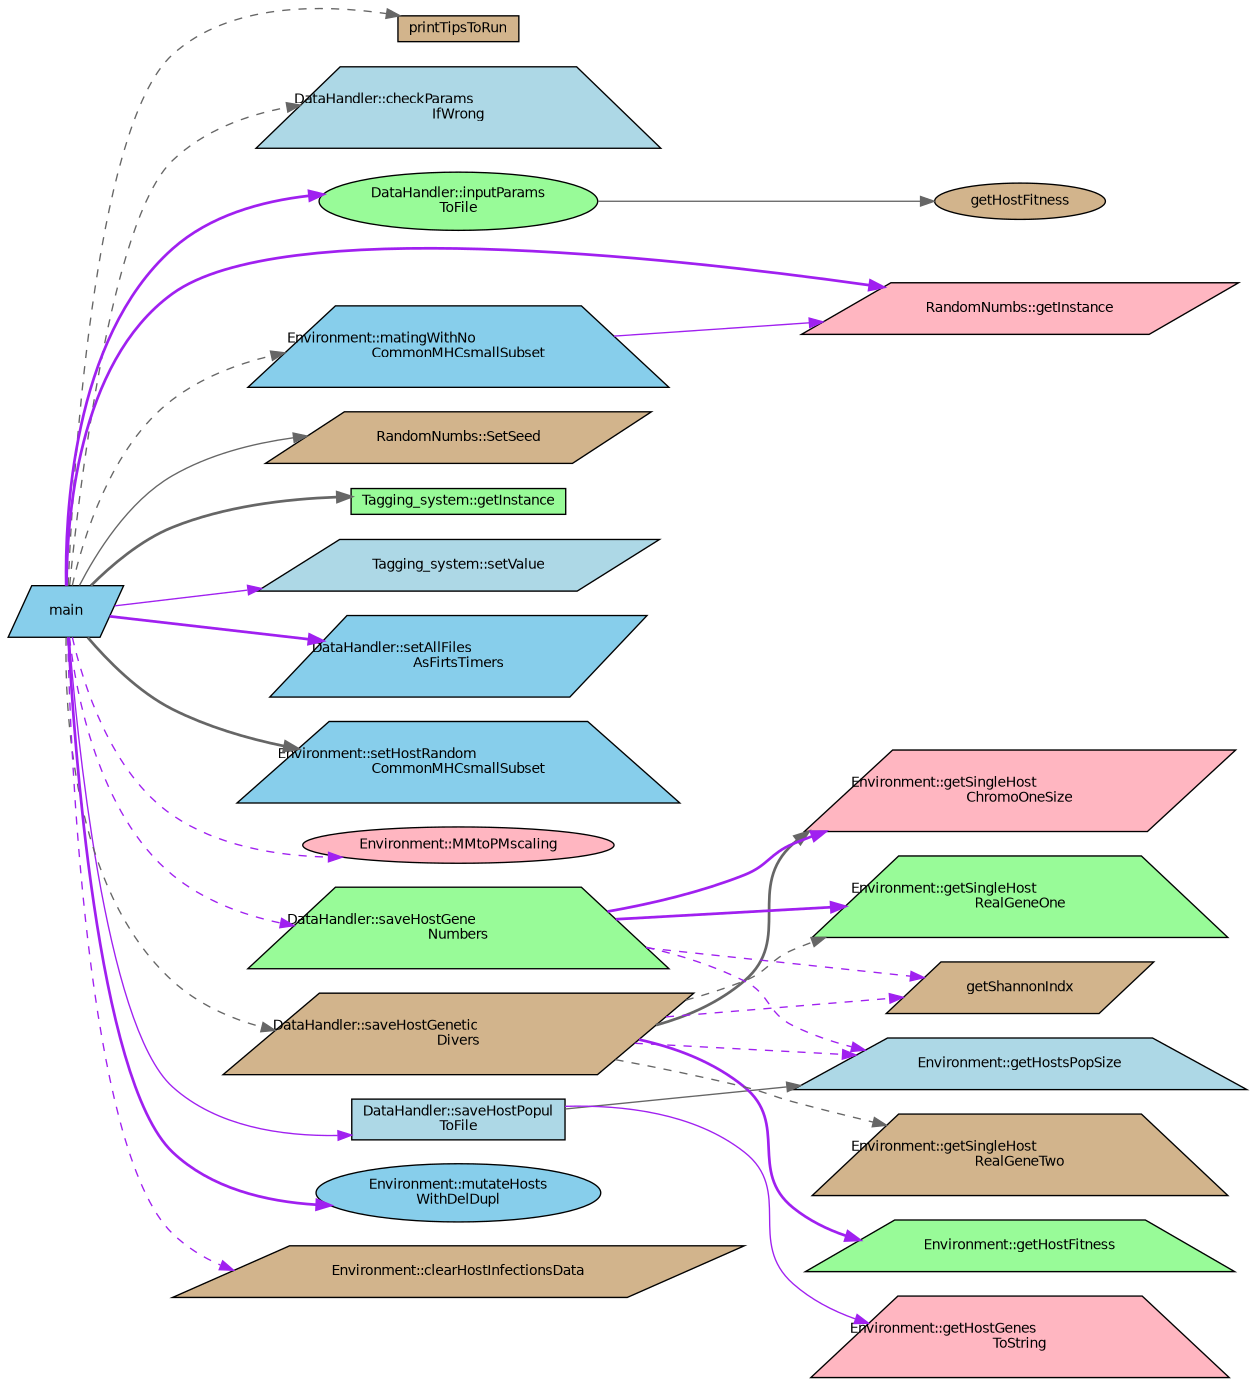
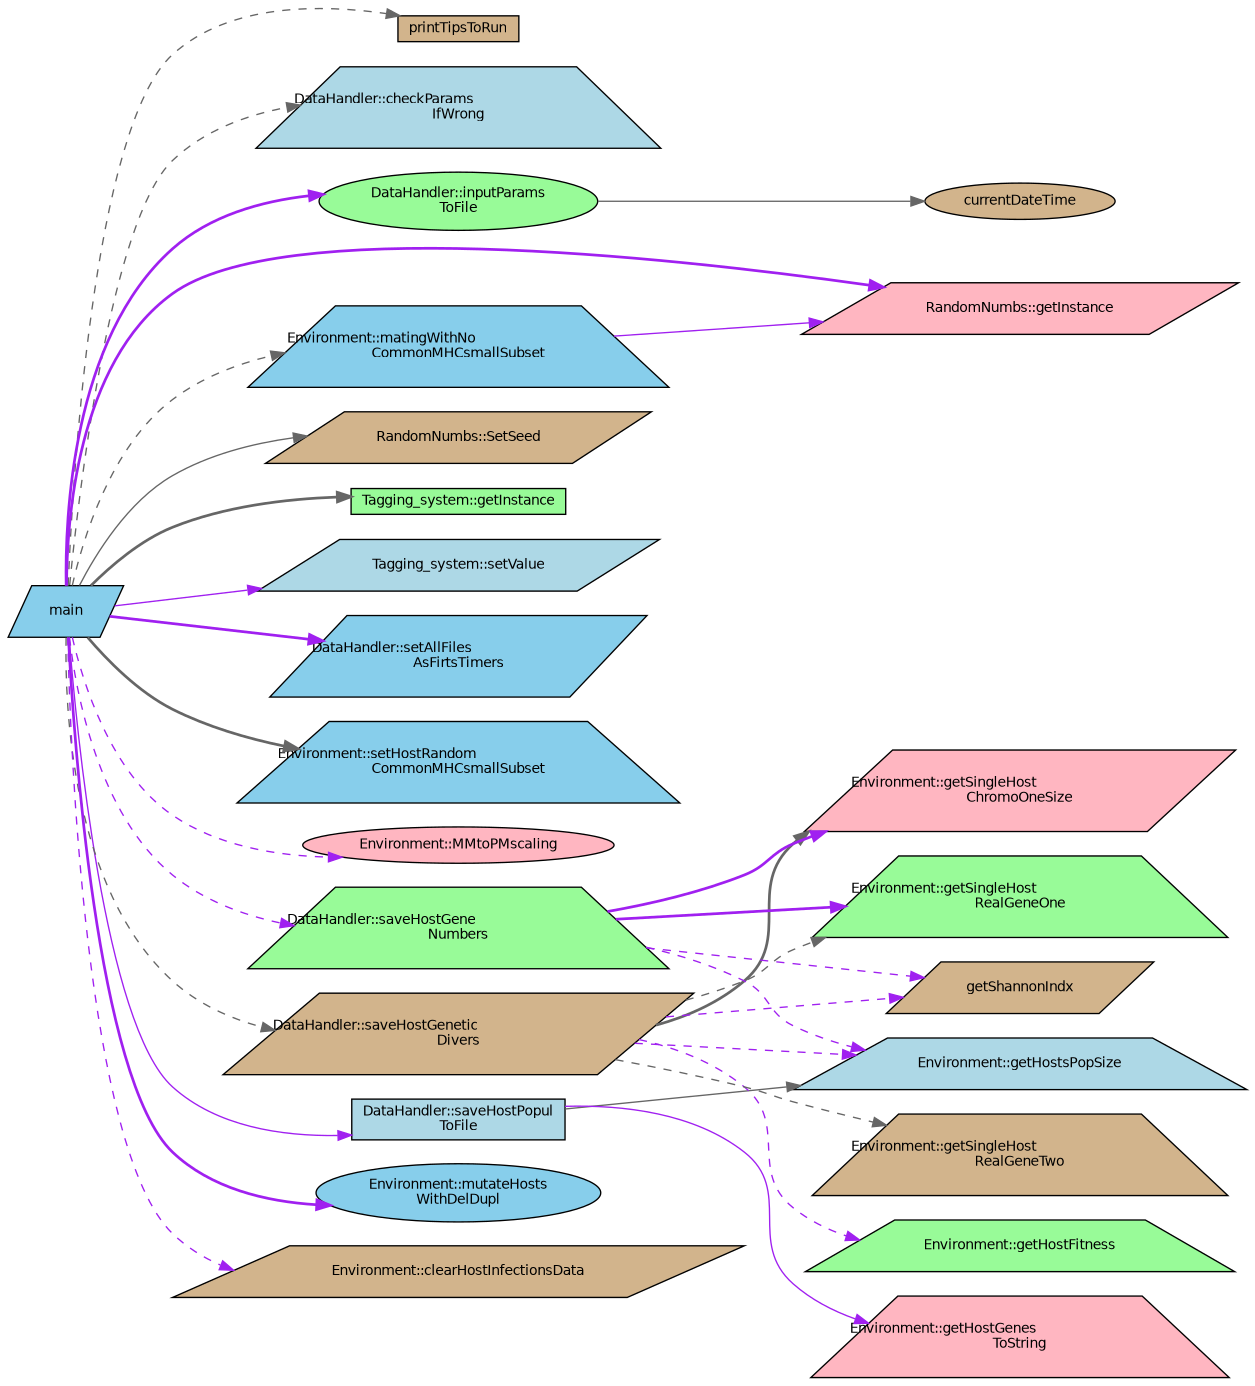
node "getHostFitness": label "getHostFitness" -> "currentDateTime"
edge "DataHandler::saveHostGenetic Divers" -> "Environment::getHostFitness": style bold -> dashed
